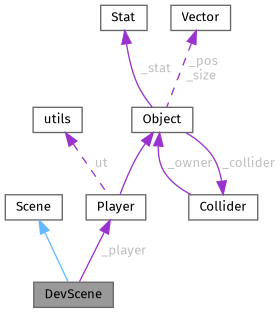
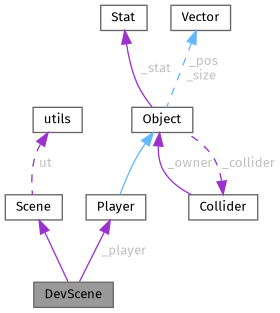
edge "Object" -> "Vector": color darkorchid3 -> steelblue1
edge "Object" -> "Collider": style solid -> dashed
edge "Player" -> "Object": color darkorchid3 -> steelblue1
edge "Player" -> "utils": now "Scene" -> "utils"
edge "DevScene" -> "Scene": color steelblue1 -> darkorchid3
